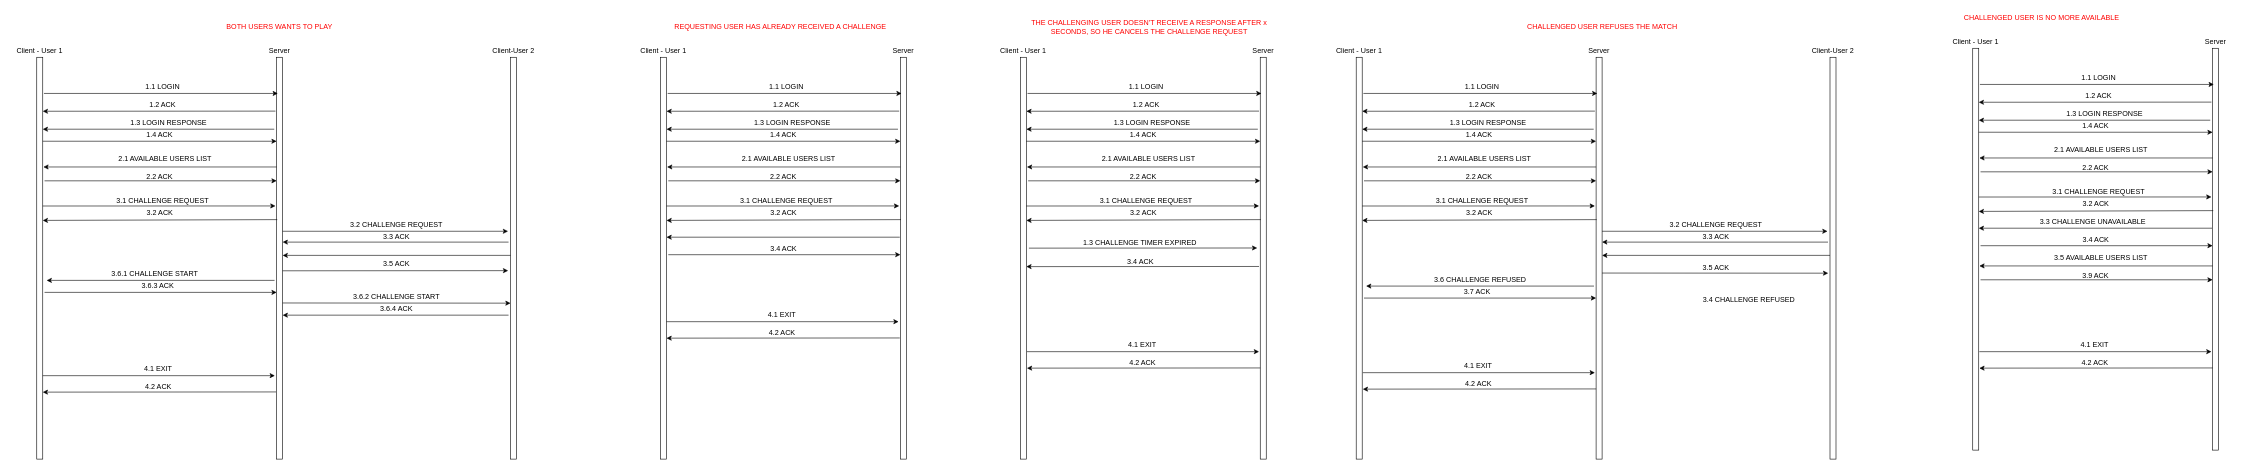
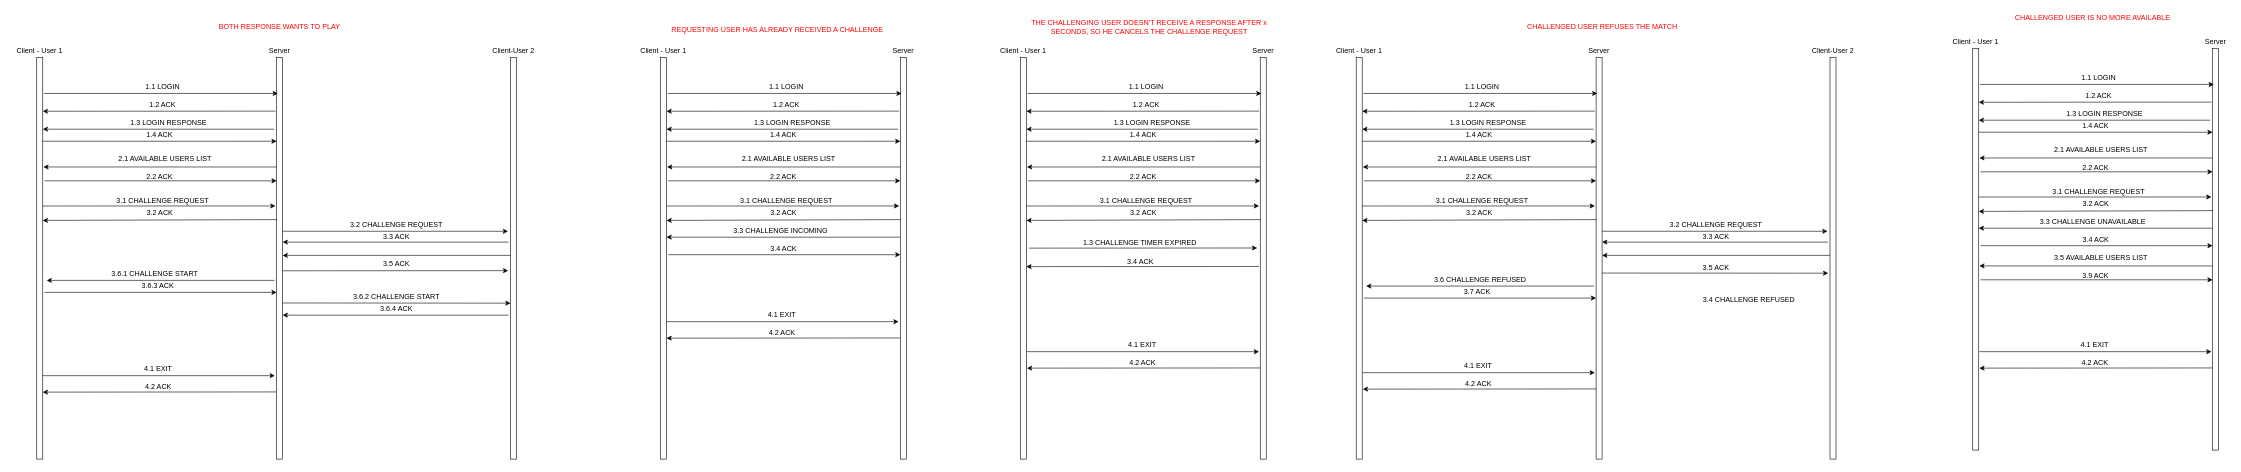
node "CHALLENGED USER IS NO MORE AVAILABLE": moved (2042, 18) -> (2093, 18)
node "BOTH USERS WANTS TO PLAY": label "BOTH USERS WANTS TO PLAY" -> "BOTH RESPONSE WANTS TO PLAY"
node "REQUESTING USER HAS ALREADY RECEIVED A CHALLENGE": moved (780, 27) -> (777, 30)
node "3.3 CHALLENGE INCOMING": added
